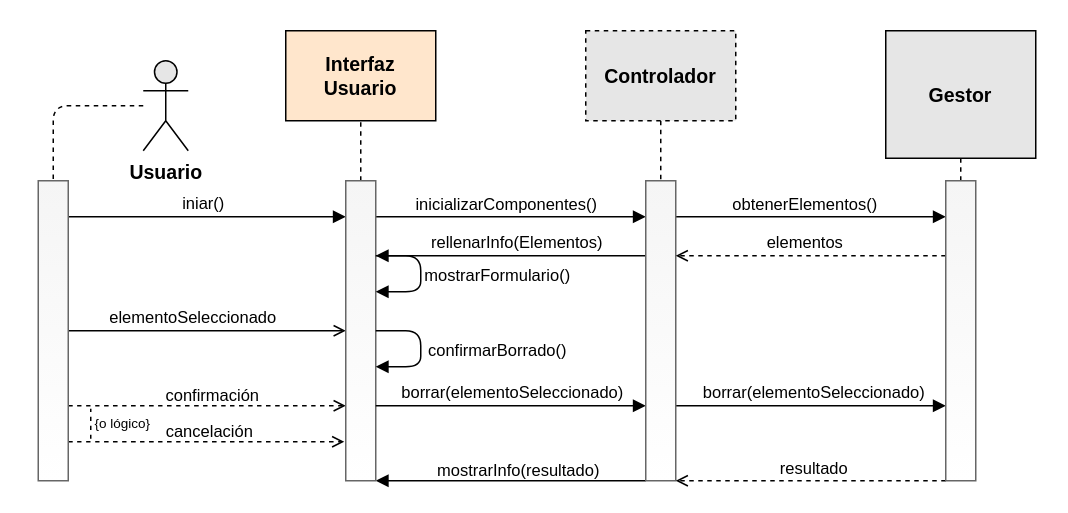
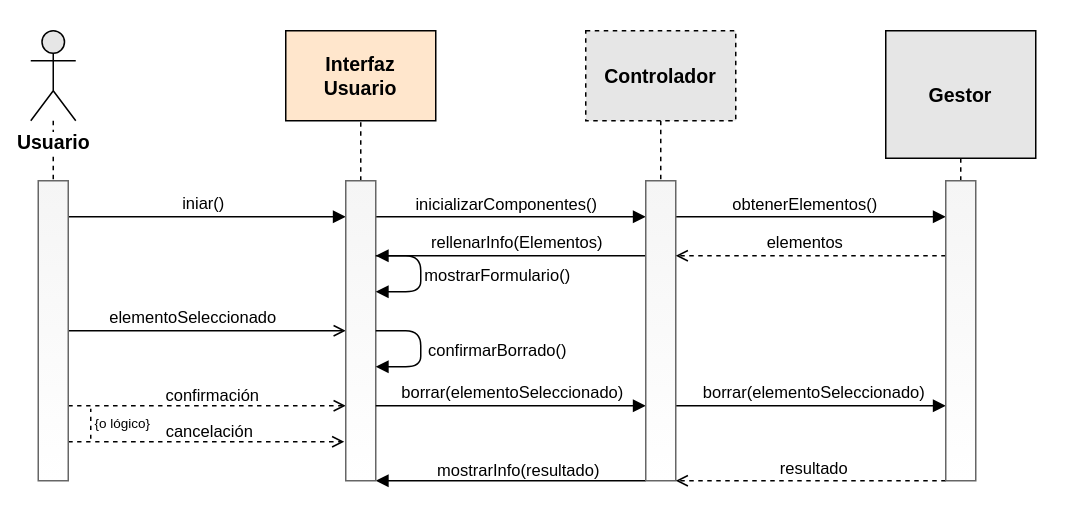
node "Usuario": moved (166, 106) -> (53, 76)
